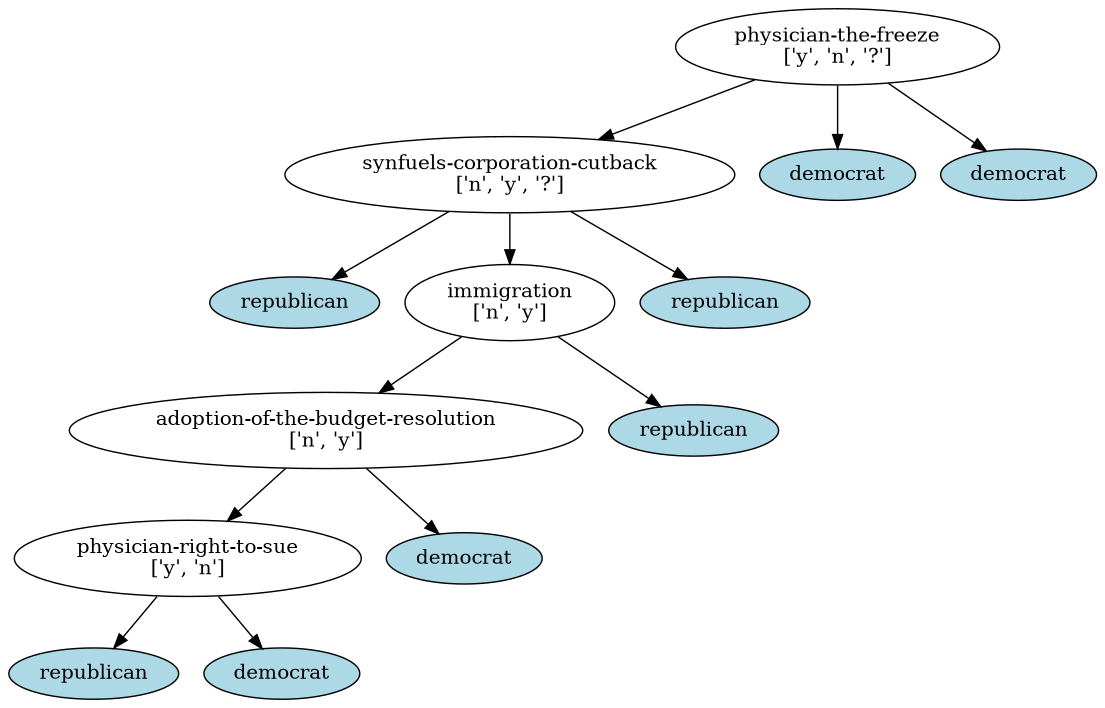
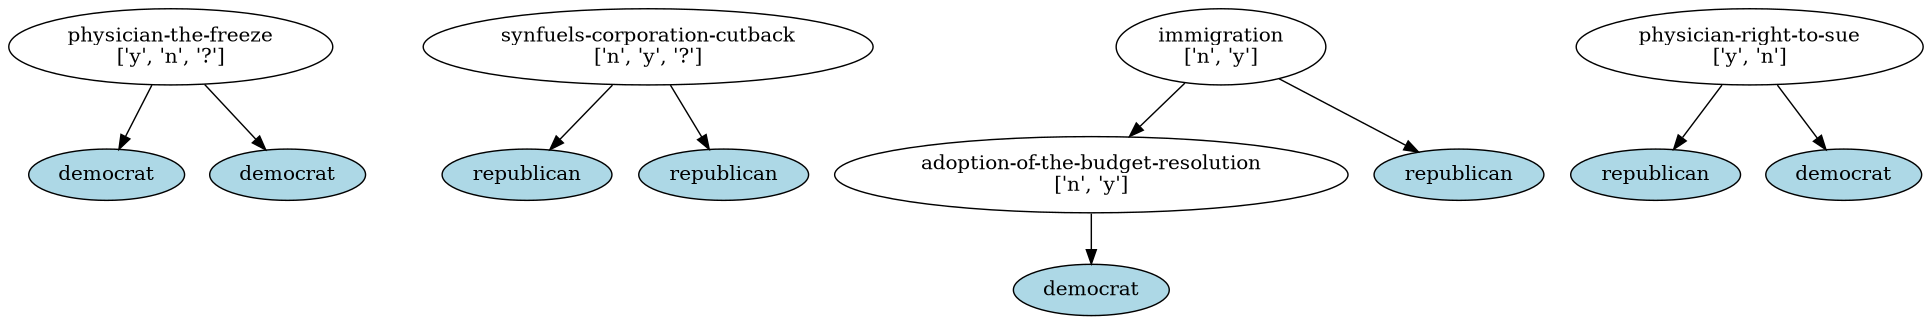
edge "physician-the-freeze ['y', 'n', '?']" -> "synfuels-corporation-cutback ['n', 'y', '?']": removed
edge "synfuels-corporation-cutback ['n', 'y', '?']" -> "immigration ['n', 'y']": removed
edge "adoption-of-the-budget-resolution ['n', 'y']" -> "physician-right-to-sue ['y', 'n']": removed
